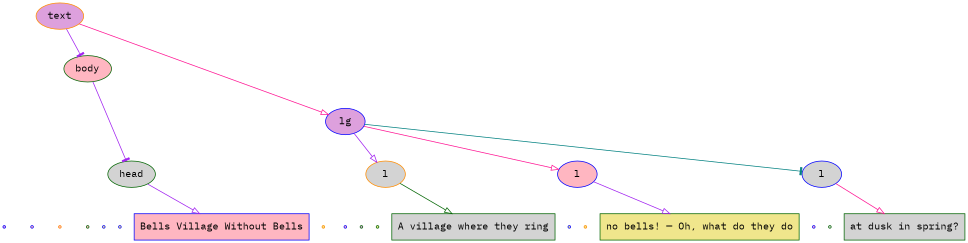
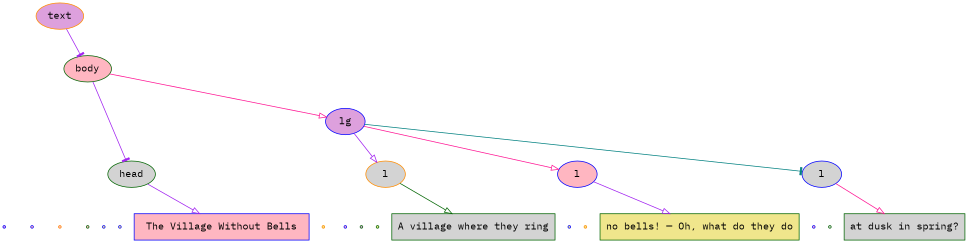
edge "text" -> "lg": now "body" -> "lg"
node "Bells Village Without Bells": label "Bells Village Without Bells" -> "The Village Without Bells"
